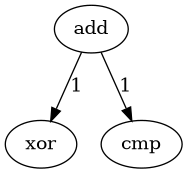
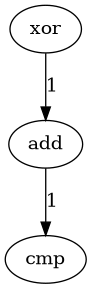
edge "add" -> "xor": reversed
